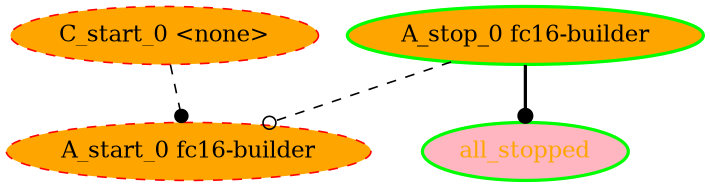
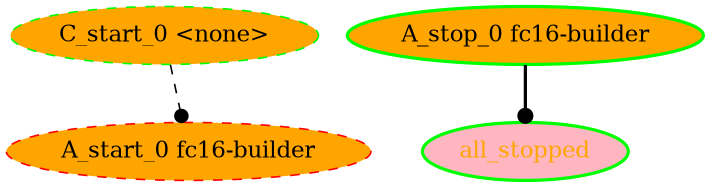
node "C_start_0 <none>": color red -> green
edge "A_stop_0 fc16-builder" -> "A_start_0 fc16-builder": removed
